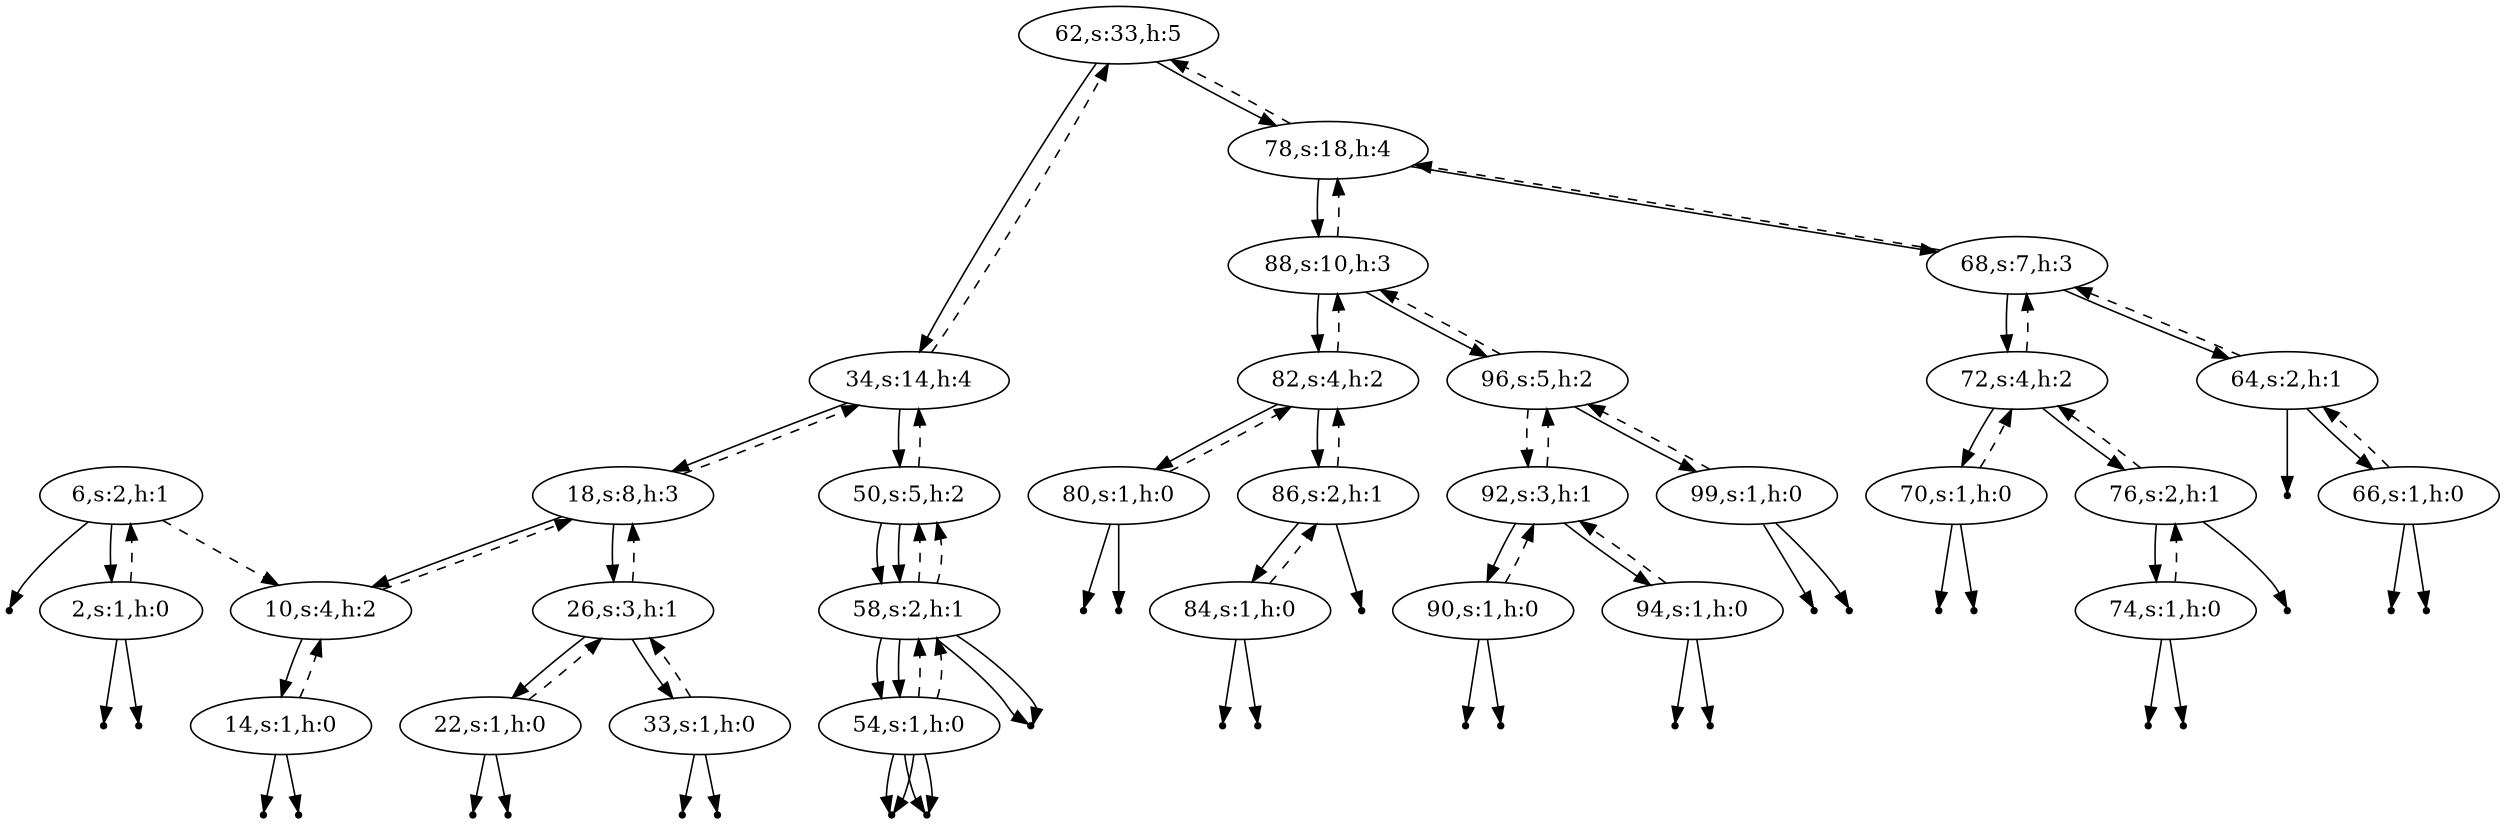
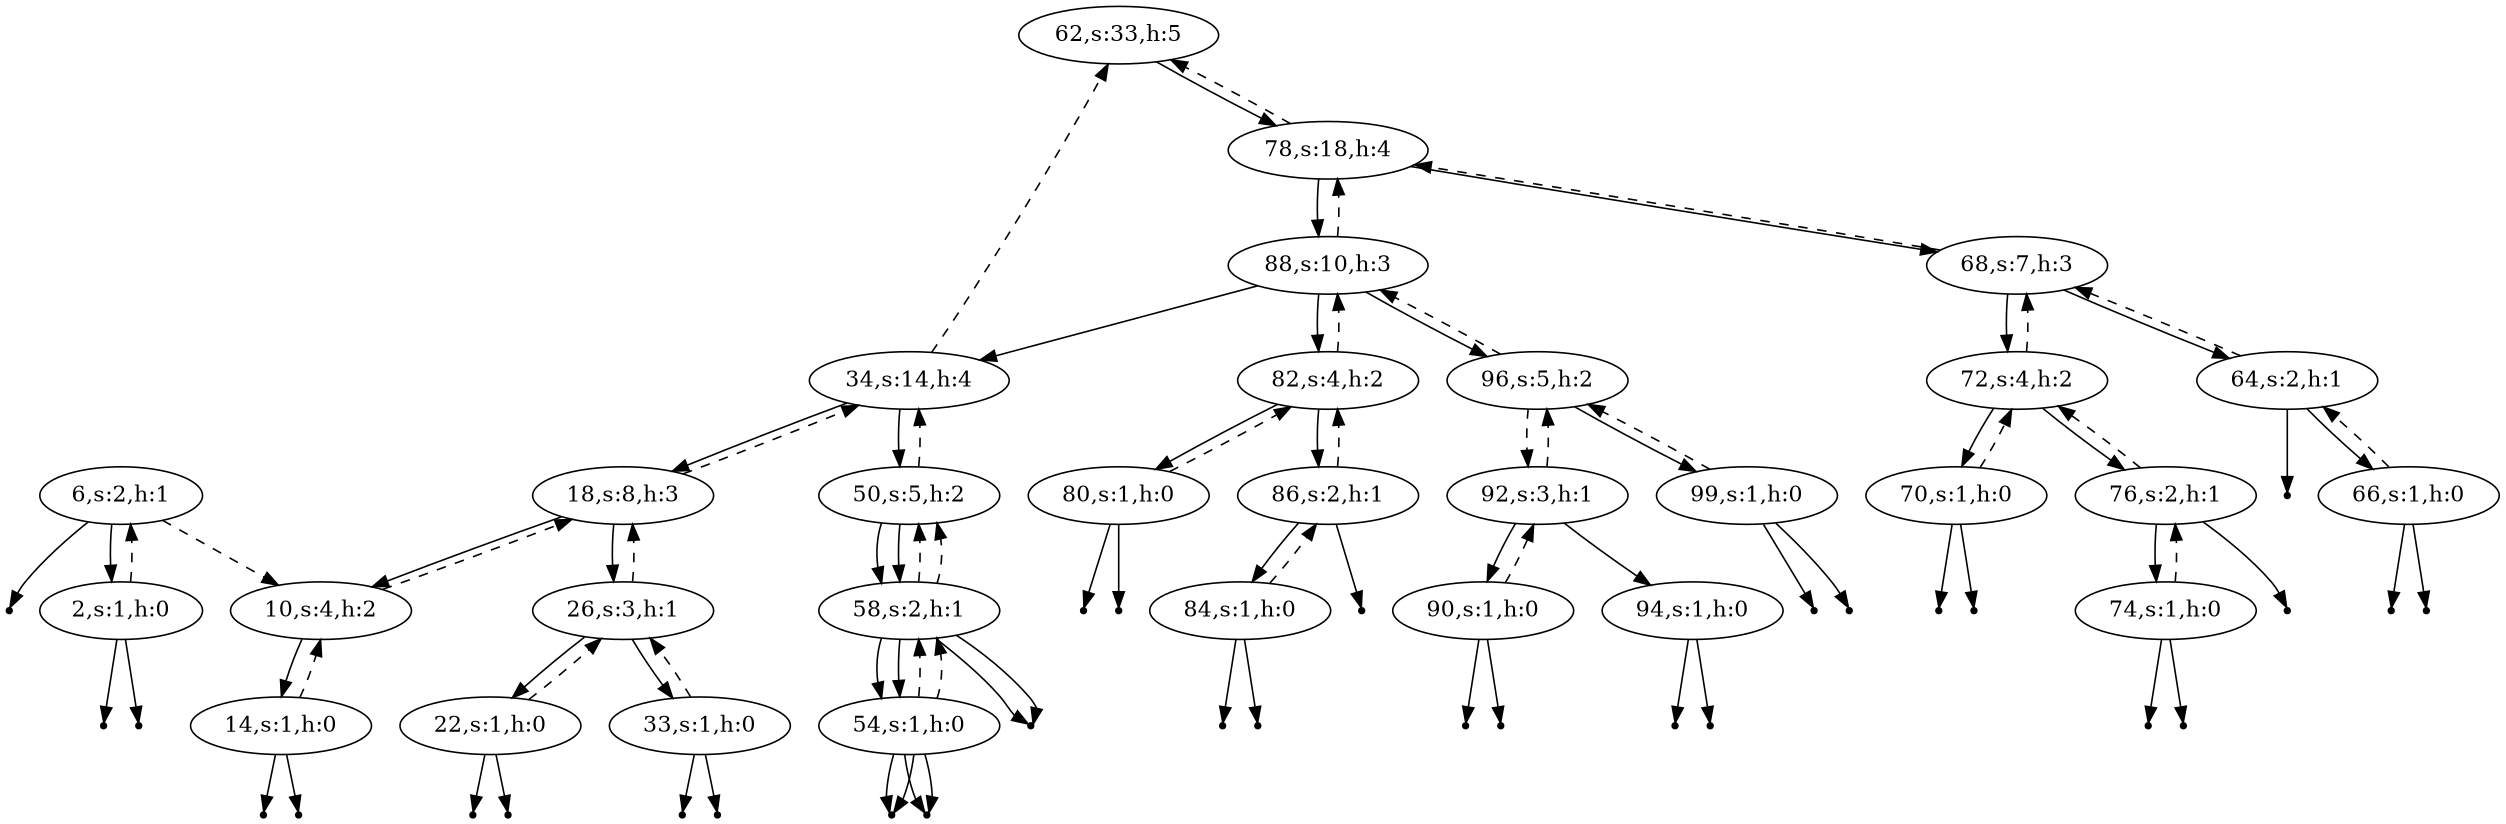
edge "62,s:33,h:5" -> "34,s:14,h:4": now "88,s:10,h:3" -> "34,s:14,h:4"
edge "94,s:1,h:0" -> "92,s:3,h:1": removed
